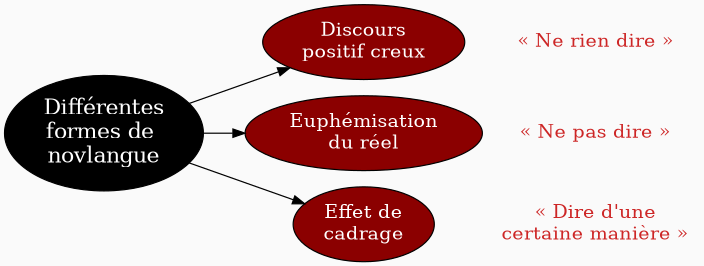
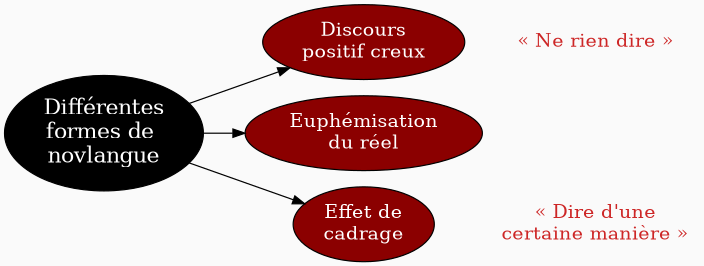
node "« Ne pas dire »": removed
